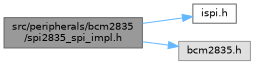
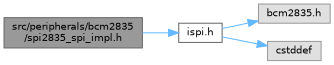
edge "src/peripherals/bcm2835 /spi2835_spi_impl.h" -> "bcm2835.h": now "ispi.h" -> "bcm2835.h"
node "cstddef": added
